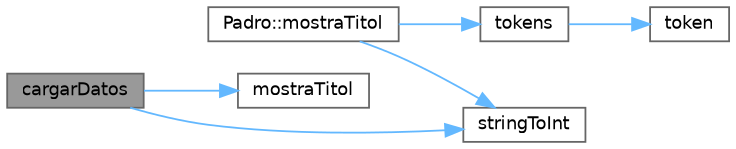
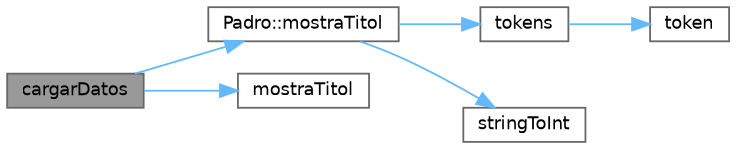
edge "cargarDatos" -> "stringToInt": now "cargarDatos" -> "Padro::mostraTitol"
